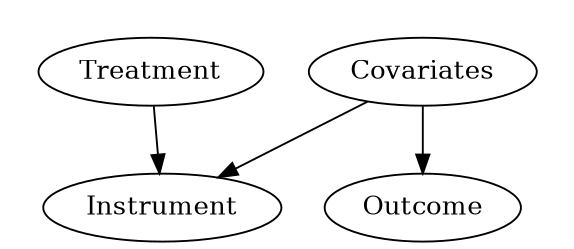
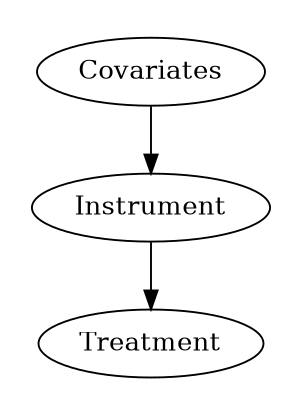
edge "Treatment" -> "Instrument": reversed
node "Outcome": removed
